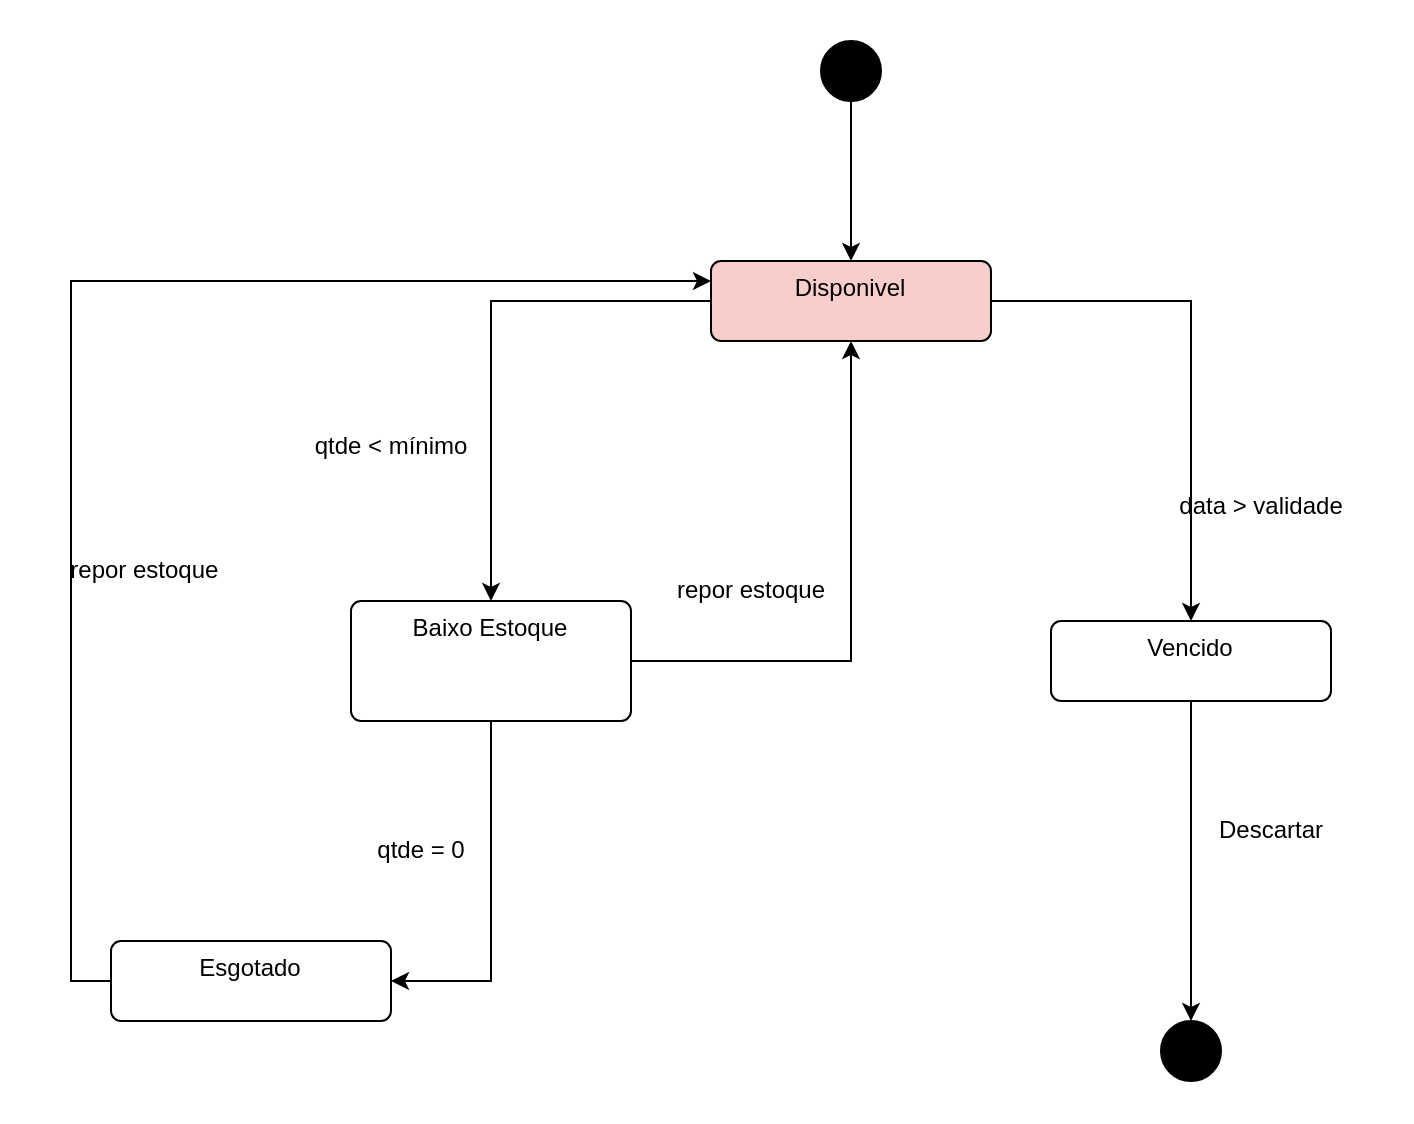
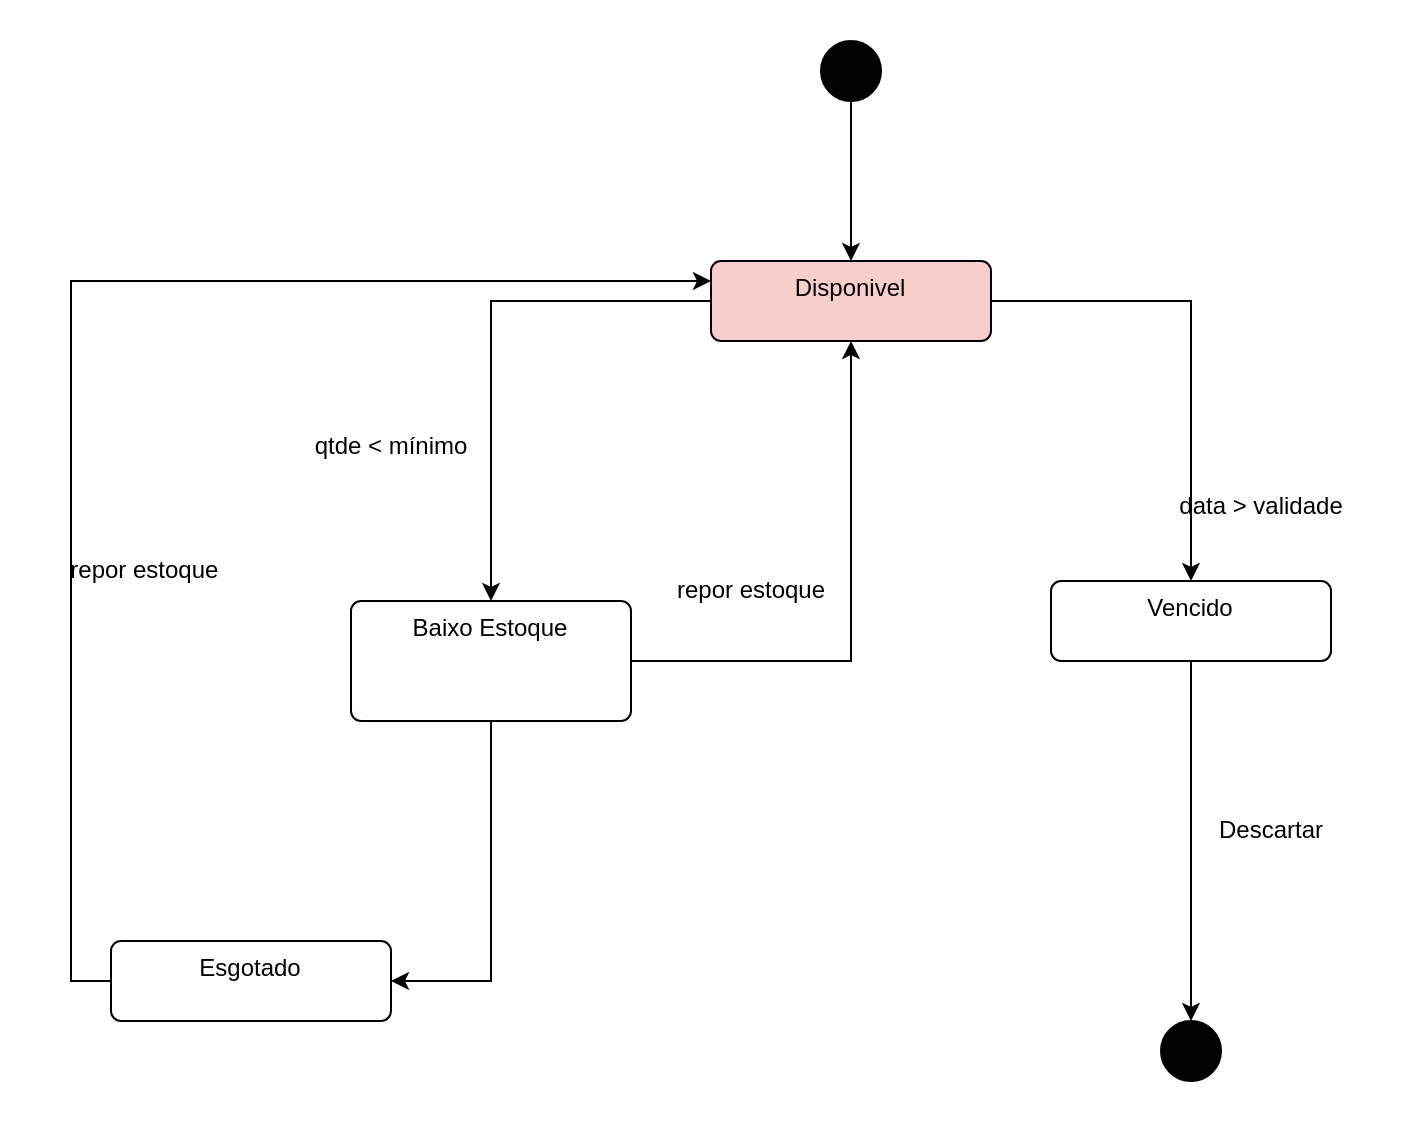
node "Vencido": moved (1191, 661) -> (1191, 621)
node "qtde = 0": removed
